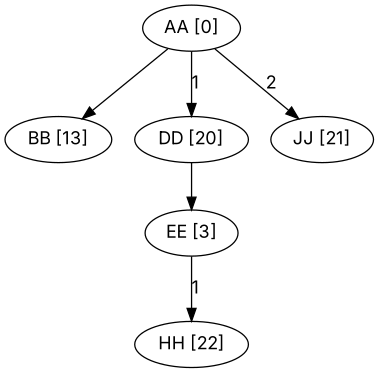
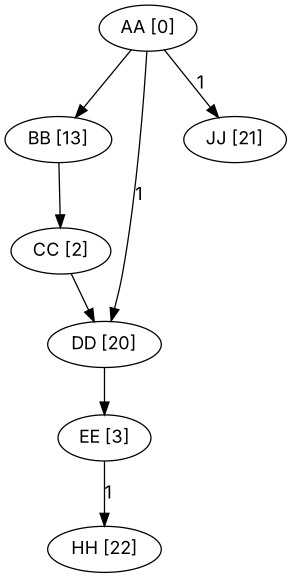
edge "AA [0]" -> "JJ [21]": label "2" -> "1"
node "CC [2]": added
